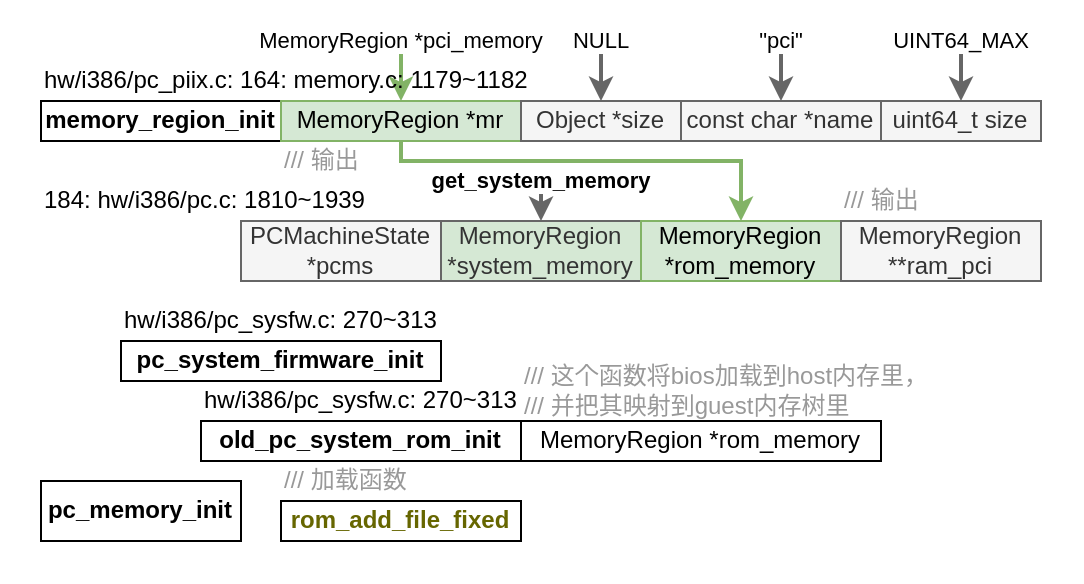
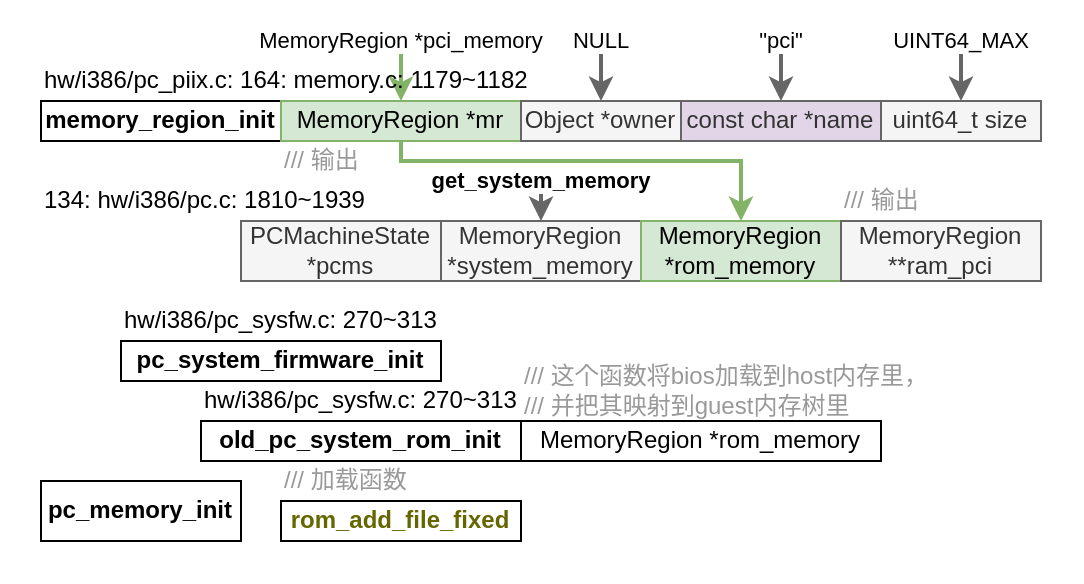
node "Object *size": label "Object *size" -> "Object *owner"
node "const char *name": fillcolor #f5f5f5 -> #e1d5e7
node "184: hw/i386/pc.c: 1810~1939": label "184: hw/i386/pc.c: 1810~1939" -> "134: hw/i386/pc.c: 1810~1939"
node "MemoryRegion *system_memory": fillcolor #d5e8d4 -> #f5f5f5
